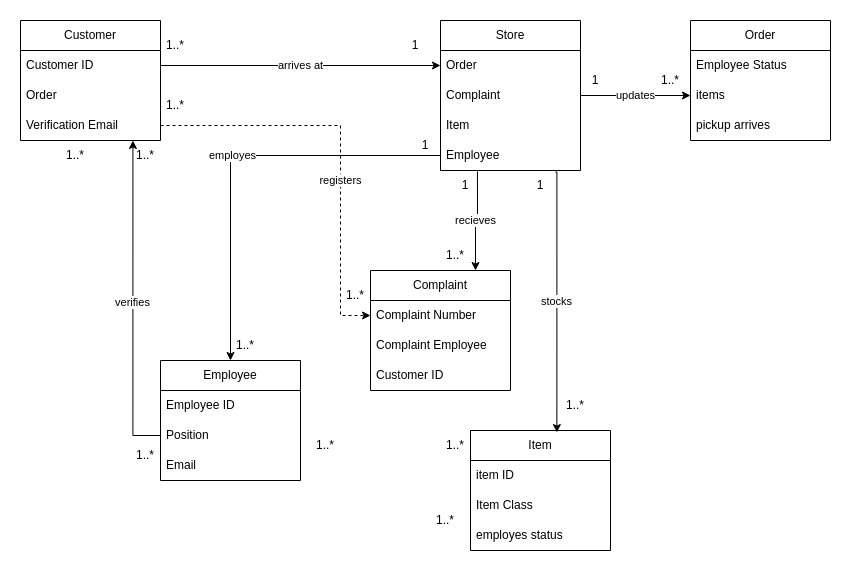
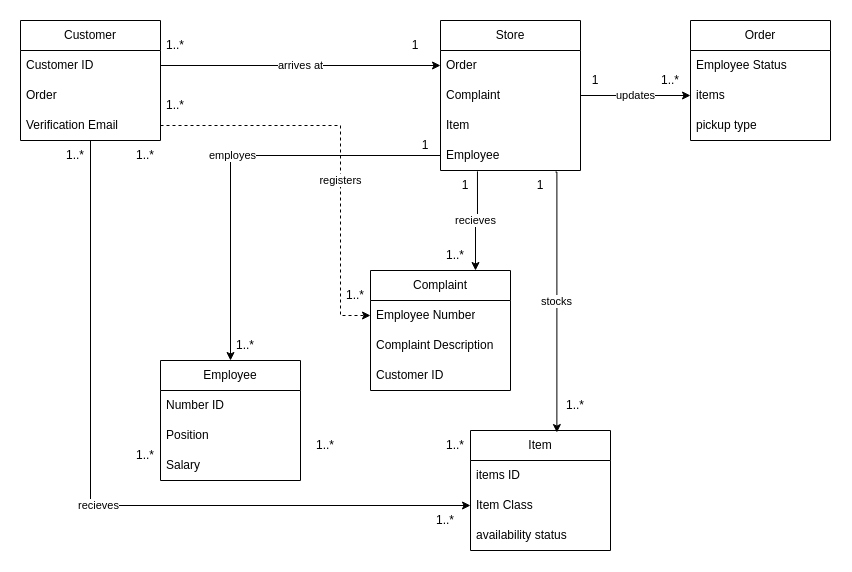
node "pickup arrives": label "pickup arrives" -> "pickup type"
edge "Position" -> "Verification Email": removed, label "verifies"
node "Complaint Number": label "Complaint Number" -> "Employee Number"
node "Complaint Employee": label "Complaint Employee" -> "Complaint Description"
node "Employee ID": label "Employee ID" -> "Number ID"
node "Email": label "Email" -> "Salary"
node "item ID": label "item ID" -> "items ID"
edge "Customer" -> "Item Class": added, label "recieves"
node "employes status": label "employes status" -> "availability status"
